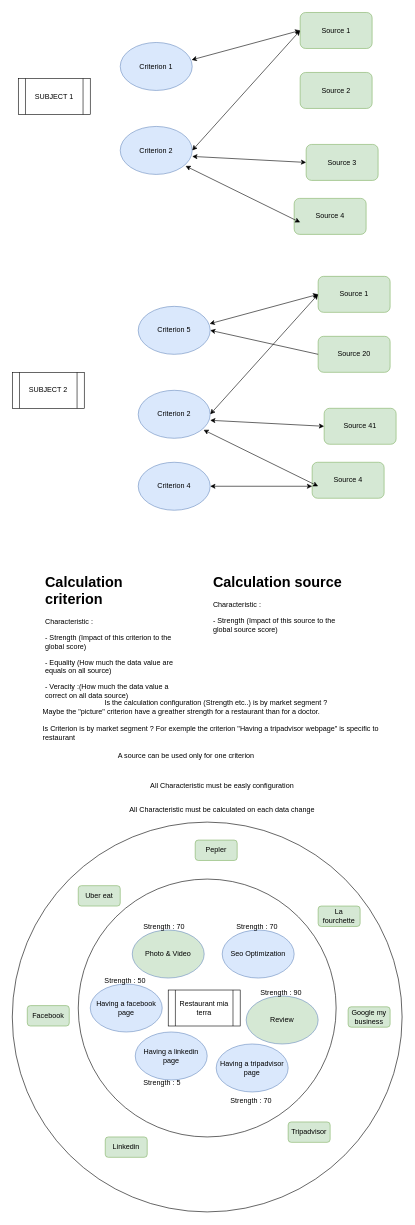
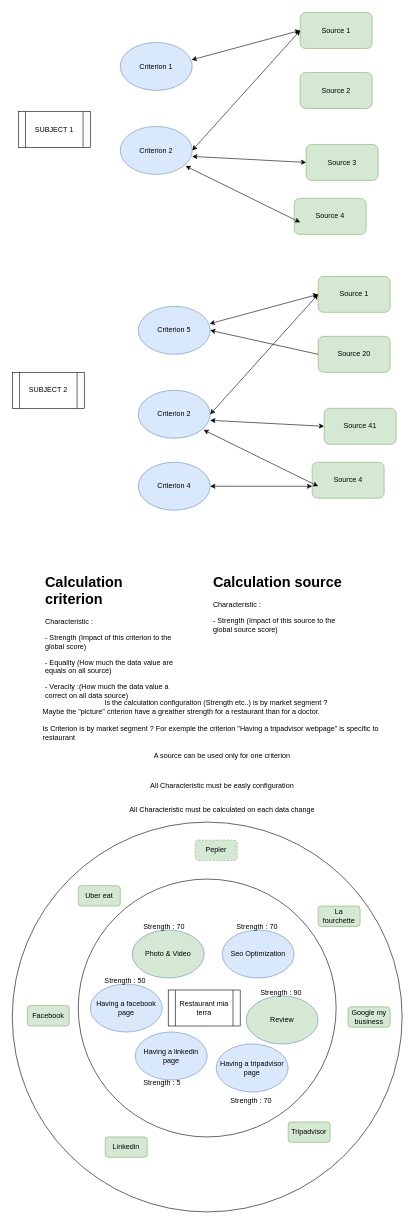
node "SUBJECT 1": moved (54, 96) -> (54, 129)
node "A source can be used only for one criterion": moved (186, 756) -> (222, 756)
node "Pepler": style solid -> dashed
